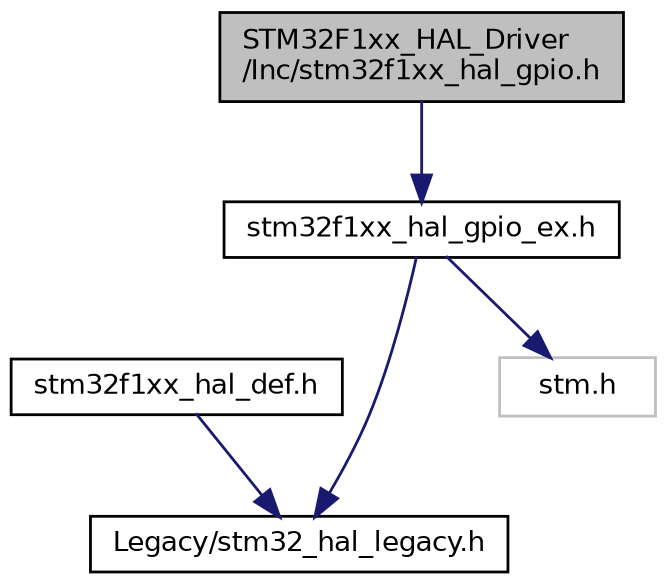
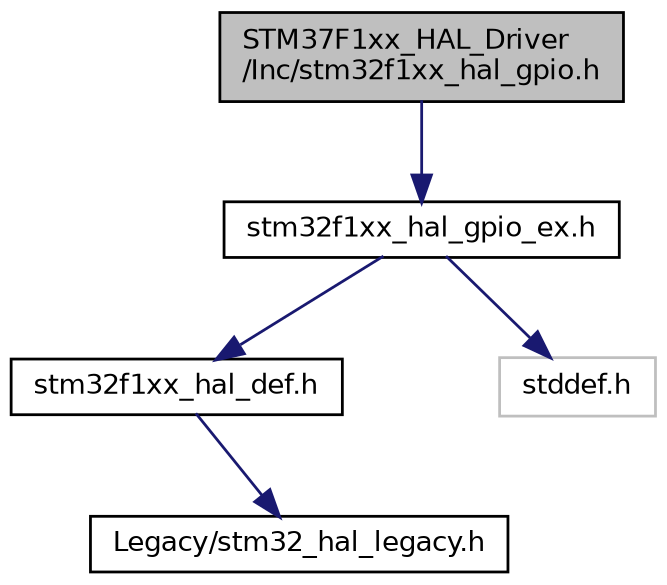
node "STM32F1xx_HAL_Driver /Inc/stm32f1xx_hal_gpio.h": label "STM32F1xx_HAL_Driver /Inc/stm32f1xx_hal_gpio.h" -> "STM37F1xx_HAL_Driver /Inc/stm32f1xx_hal_gpio.h"
edge "stm32f1xx_hal_gpio_ex.h" -> "Legacy/stm32_hal_legacy.h": now "stm32f1xx_hal_gpio_ex.h" -> "stm32f1xx_hal_def.h"
node "stm.h": label "stm.h" -> "stddef.h"
